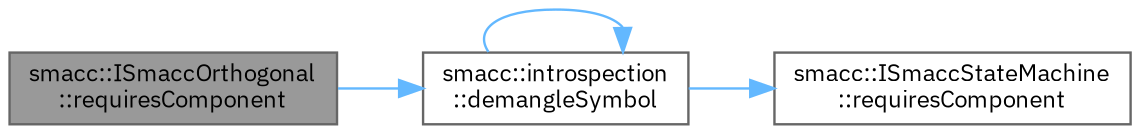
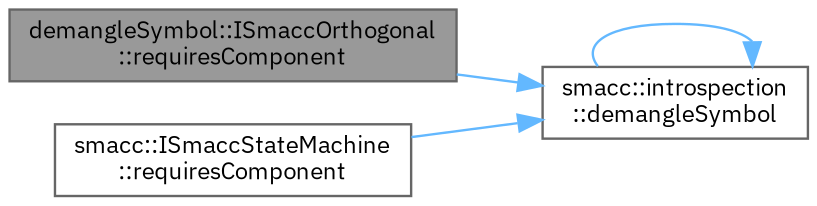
node "smacc::ISmaccOrthogonal ::requiresComponent": label "smacc::ISmaccOrthogonal ::requiresComponent" -> "demangleSymbol::ISmaccOrthogonal ::requiresComponent"
edge "smacc::introspection ::demangleSymbol" -> "smacc::ISmaccStateMachine ::requiresComponent": reversed
